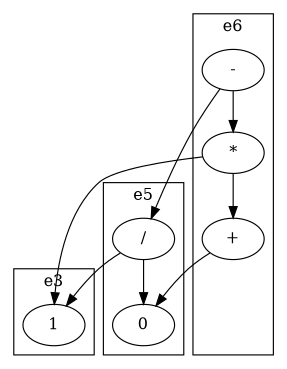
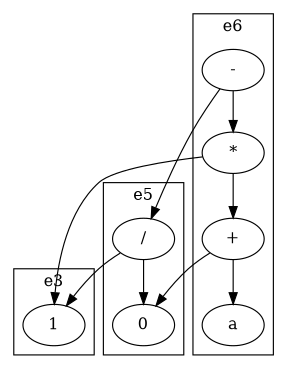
node "a": added
